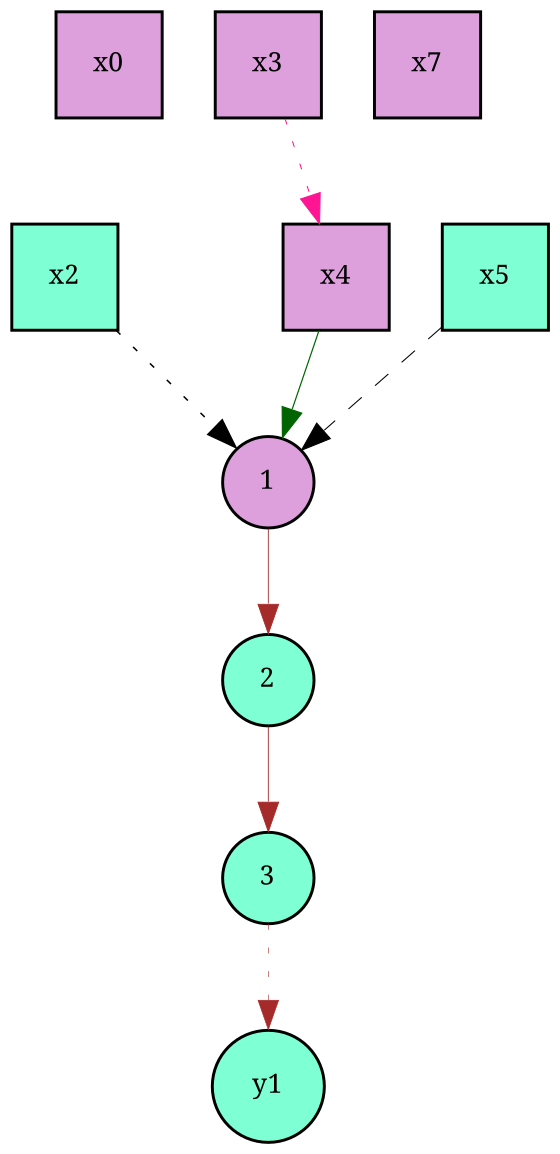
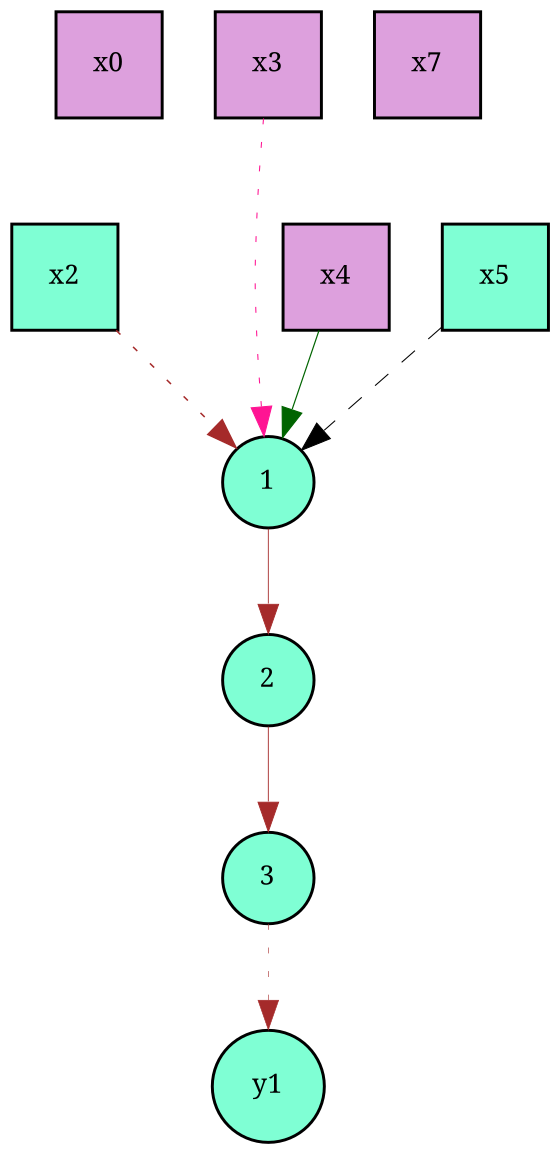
edge "x3" -> "x4": now "x3" -> "1"
edge "x2" -> "1": color black -> brown
node "1": fillcolor plum -> aquamarine
